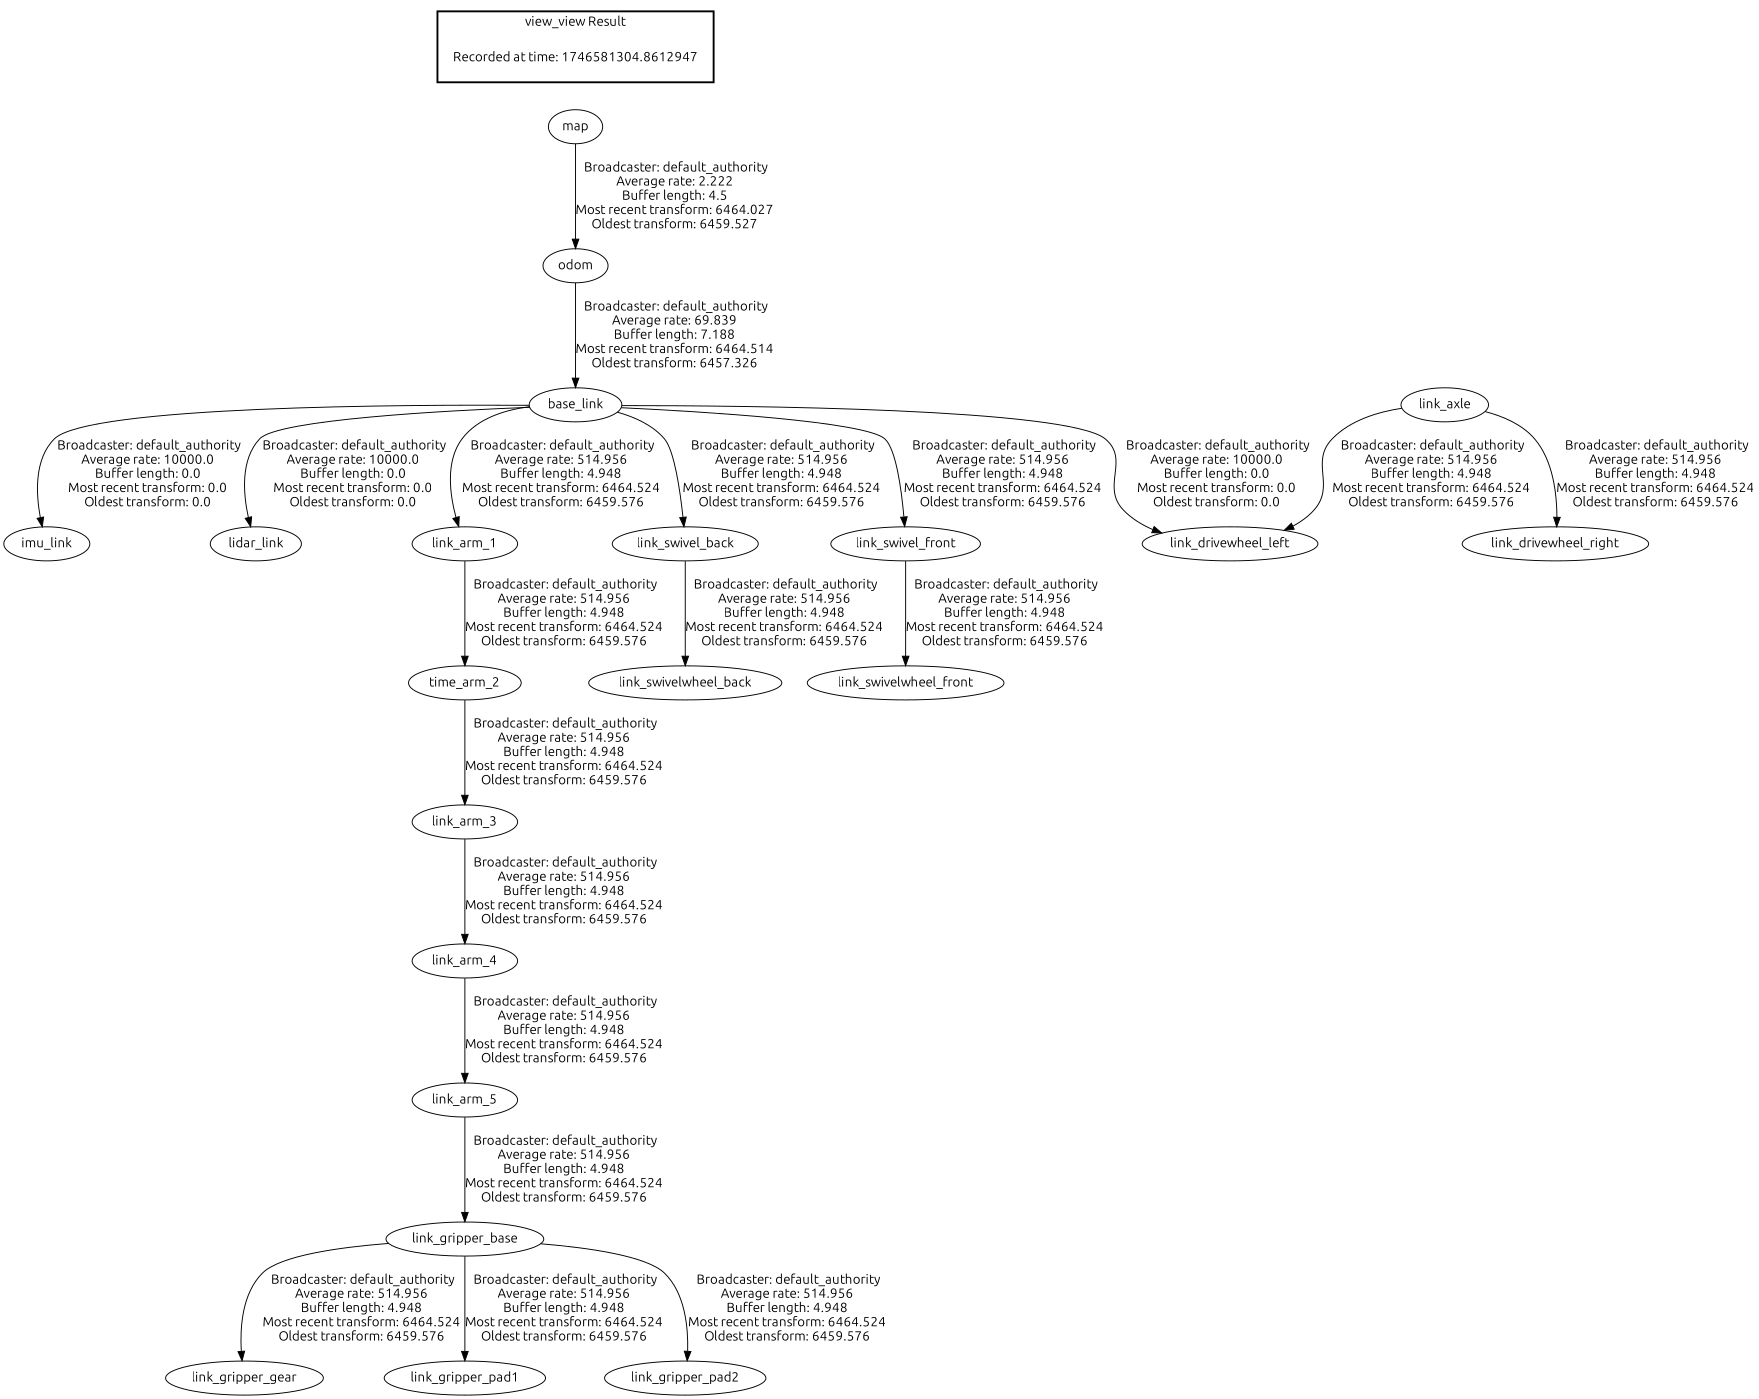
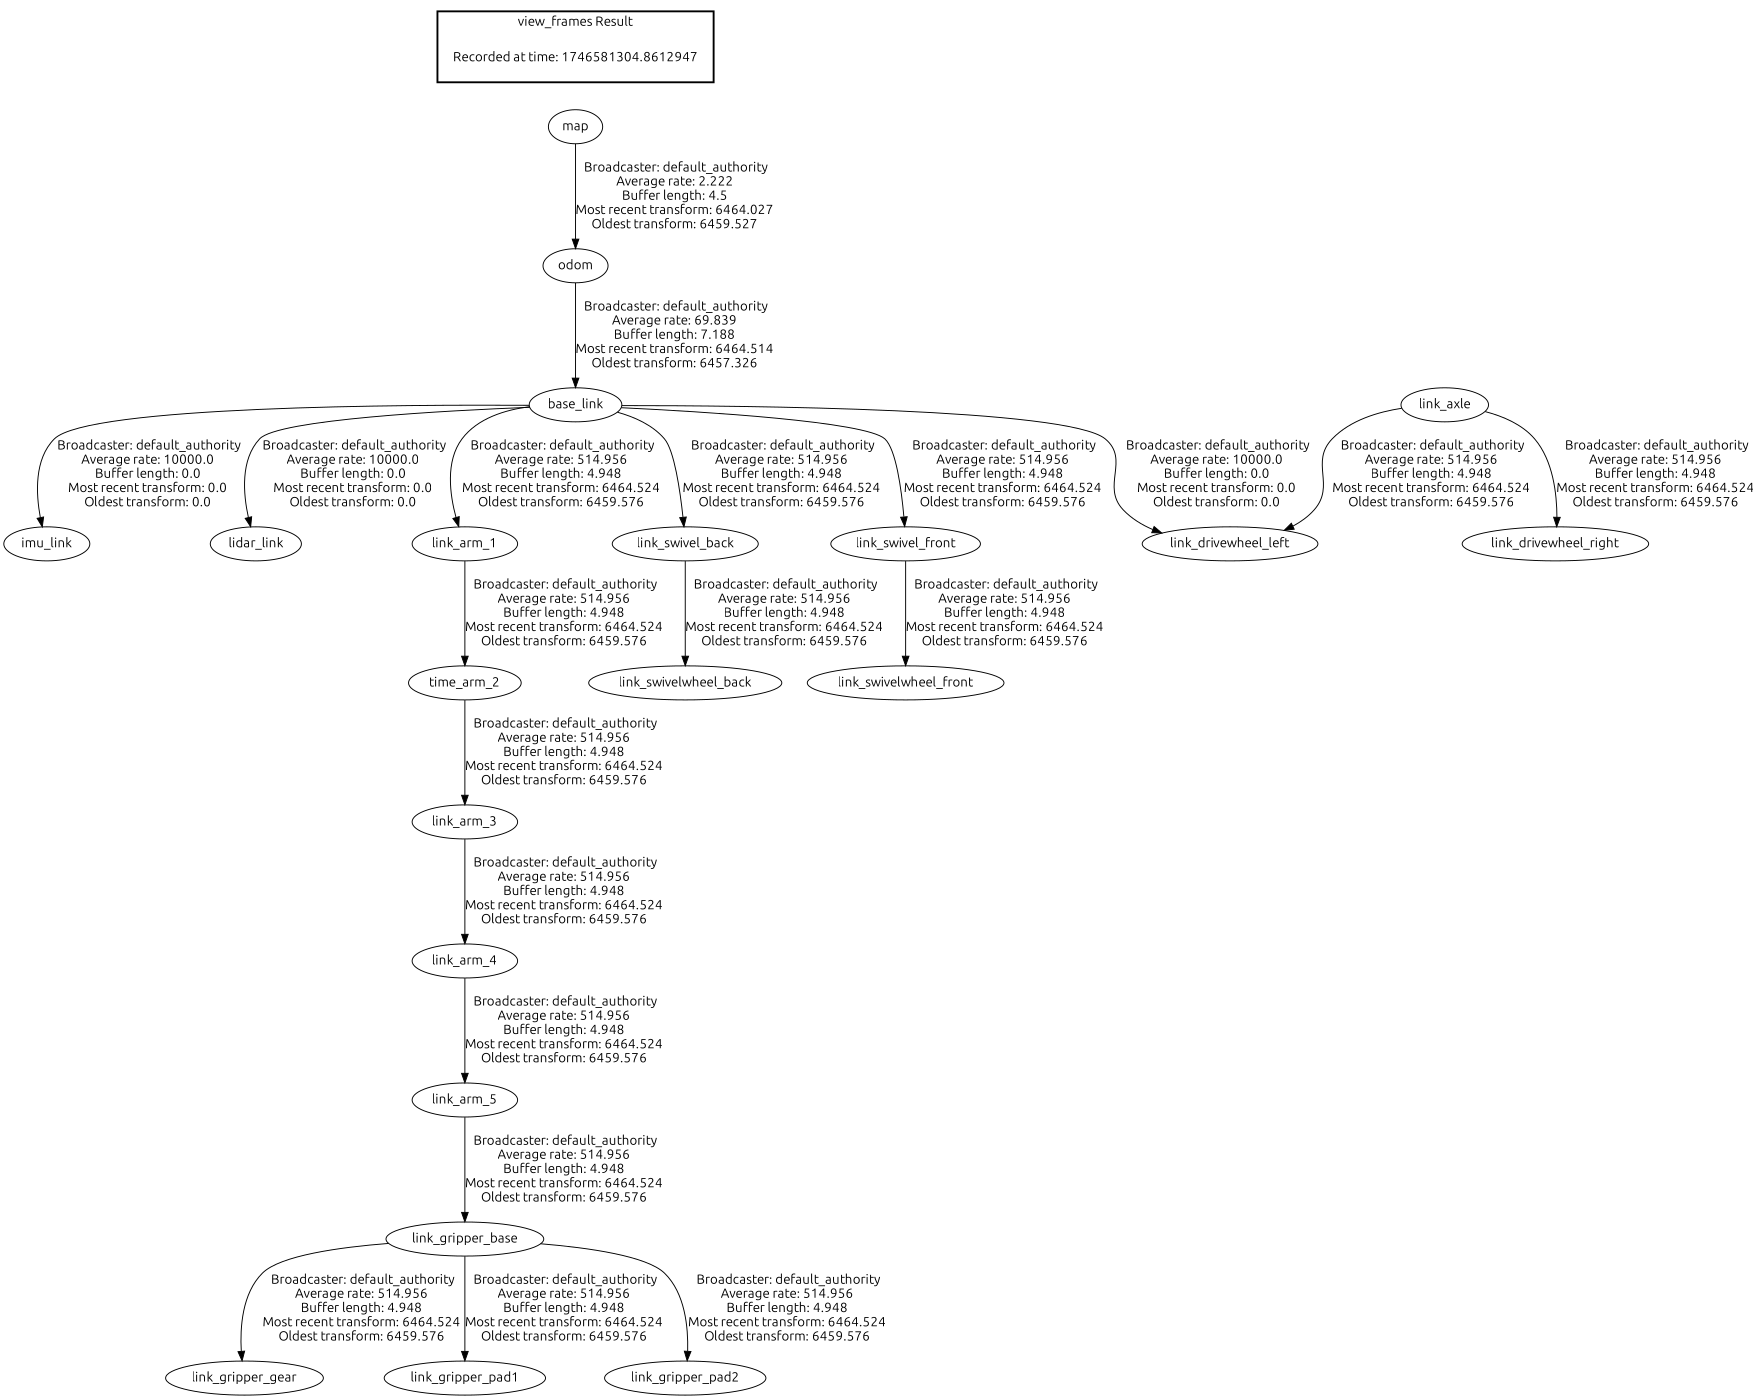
cluster "view_view Result": label "view_view Result" -> "view_frames Result"
